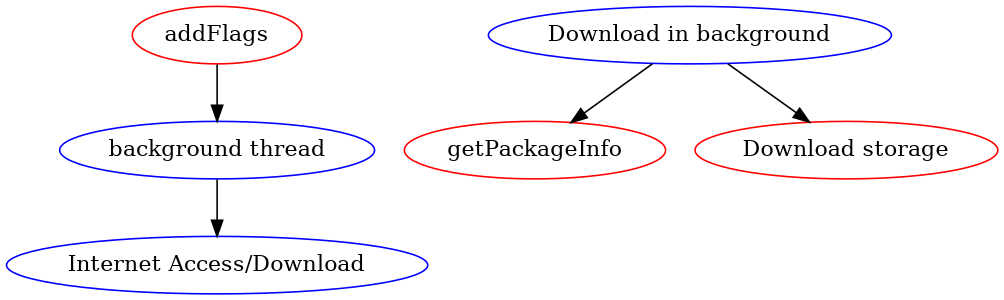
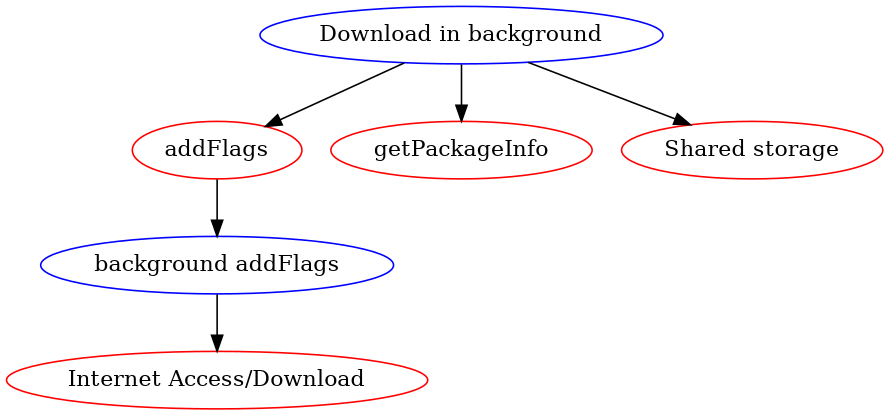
edge "Download in background" -> "addFlags": added
node "background thread": label "background thread" -> "background addFlags"
node "Download storage": label "Download storage" -> "Shared storage"
node "Internet Access/Download": color blue -> red
